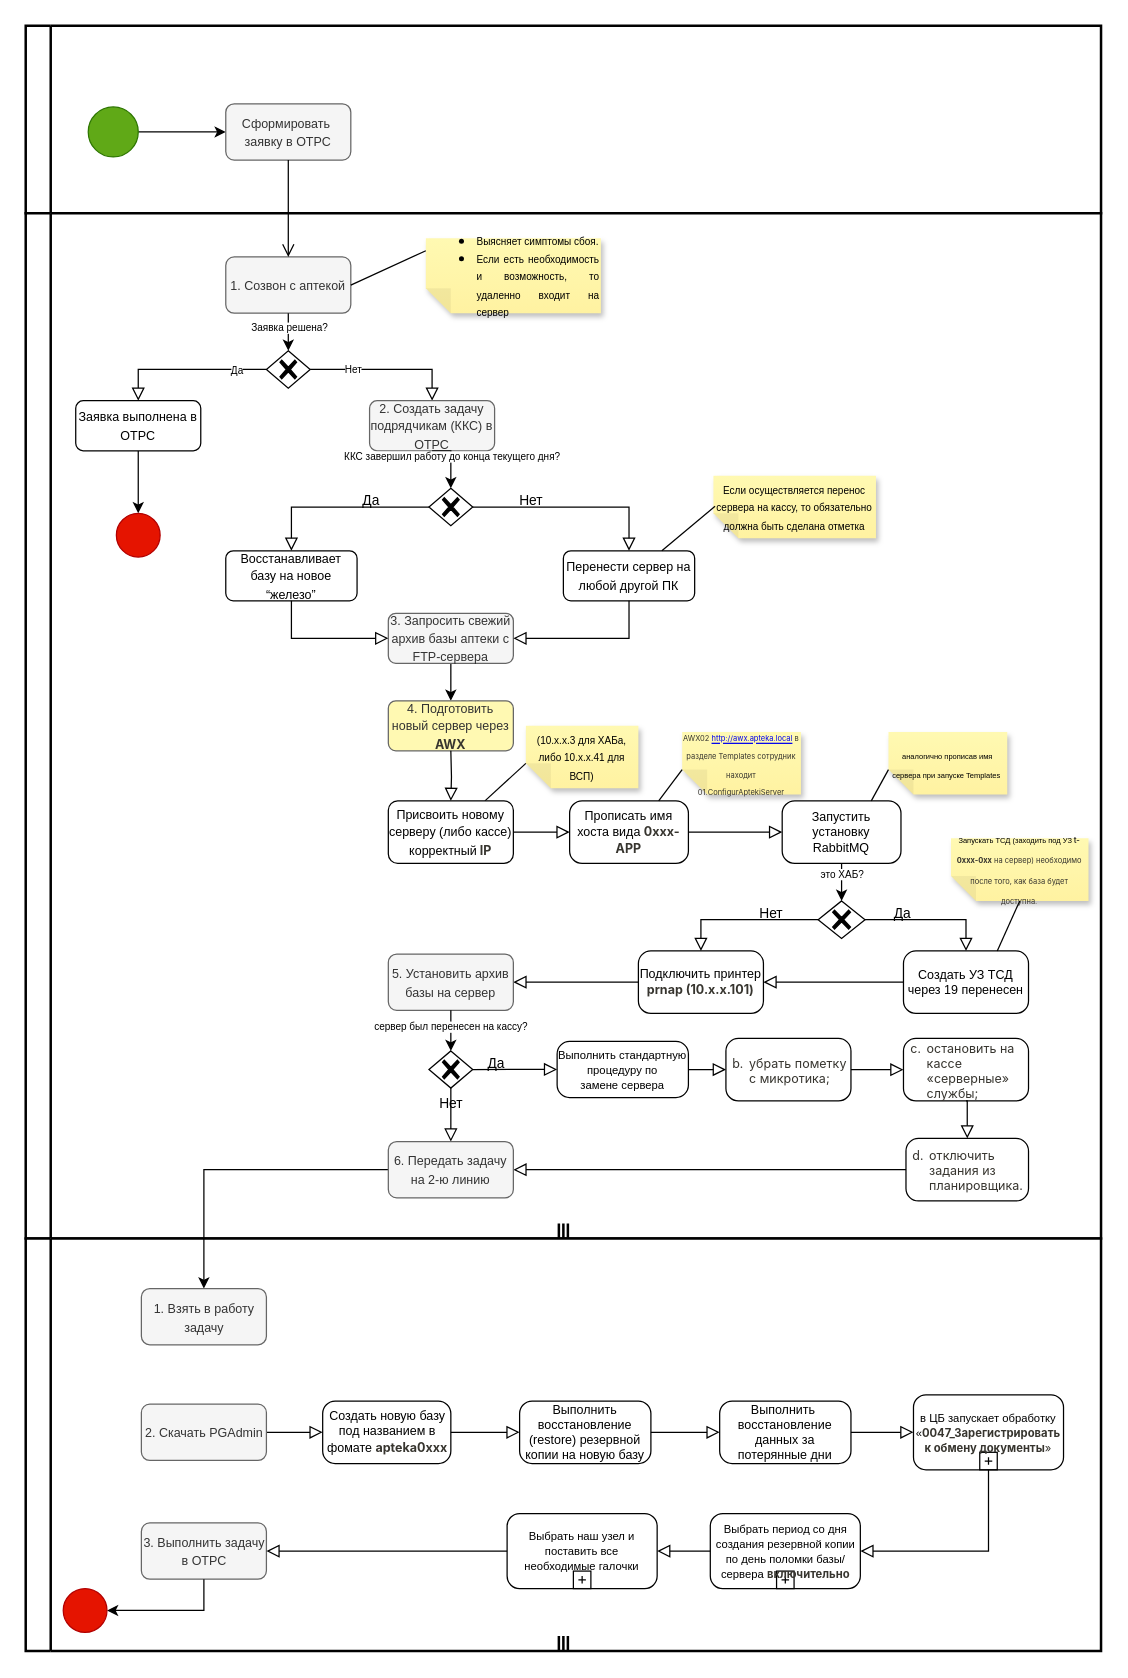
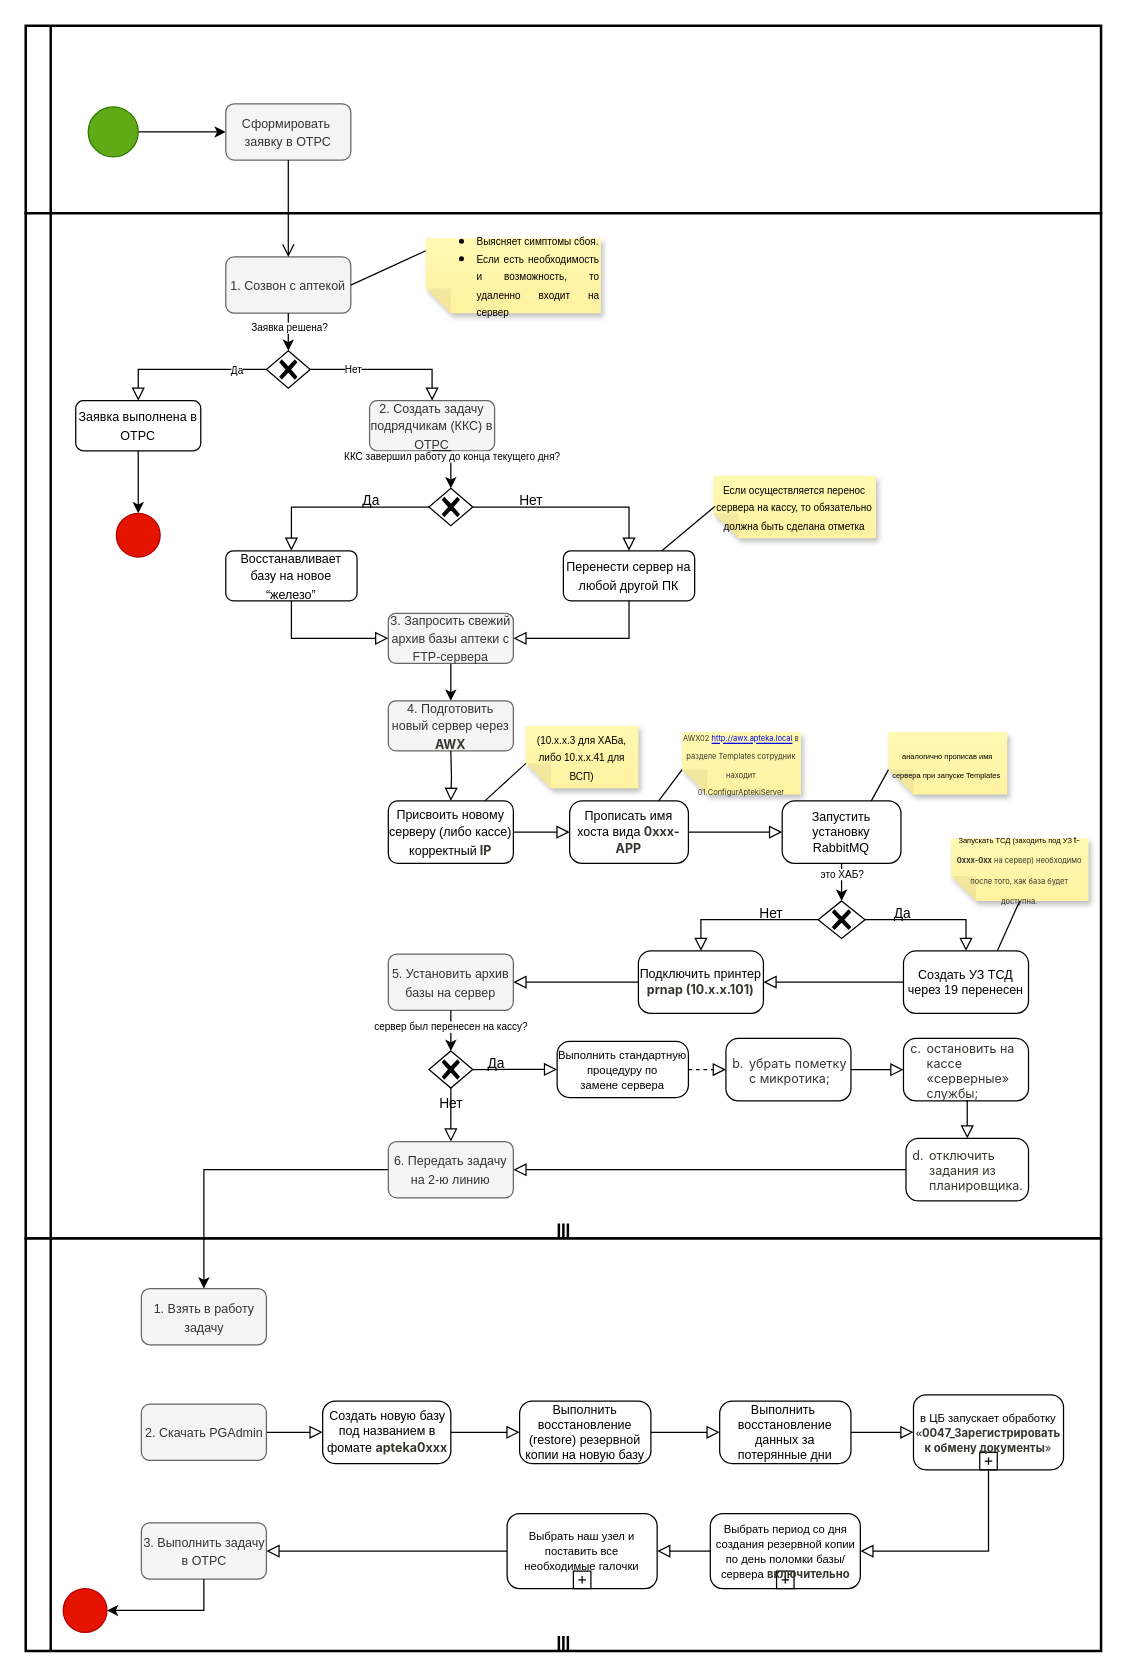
node "4. Подготовить новый сервер через AWX": fillcolor #fff9b2 -> #f5f5f5
edge "Выполнить стандартную процедуру по замене сервера" -> "убрать пометку с микротика;": style solid -> dashed
